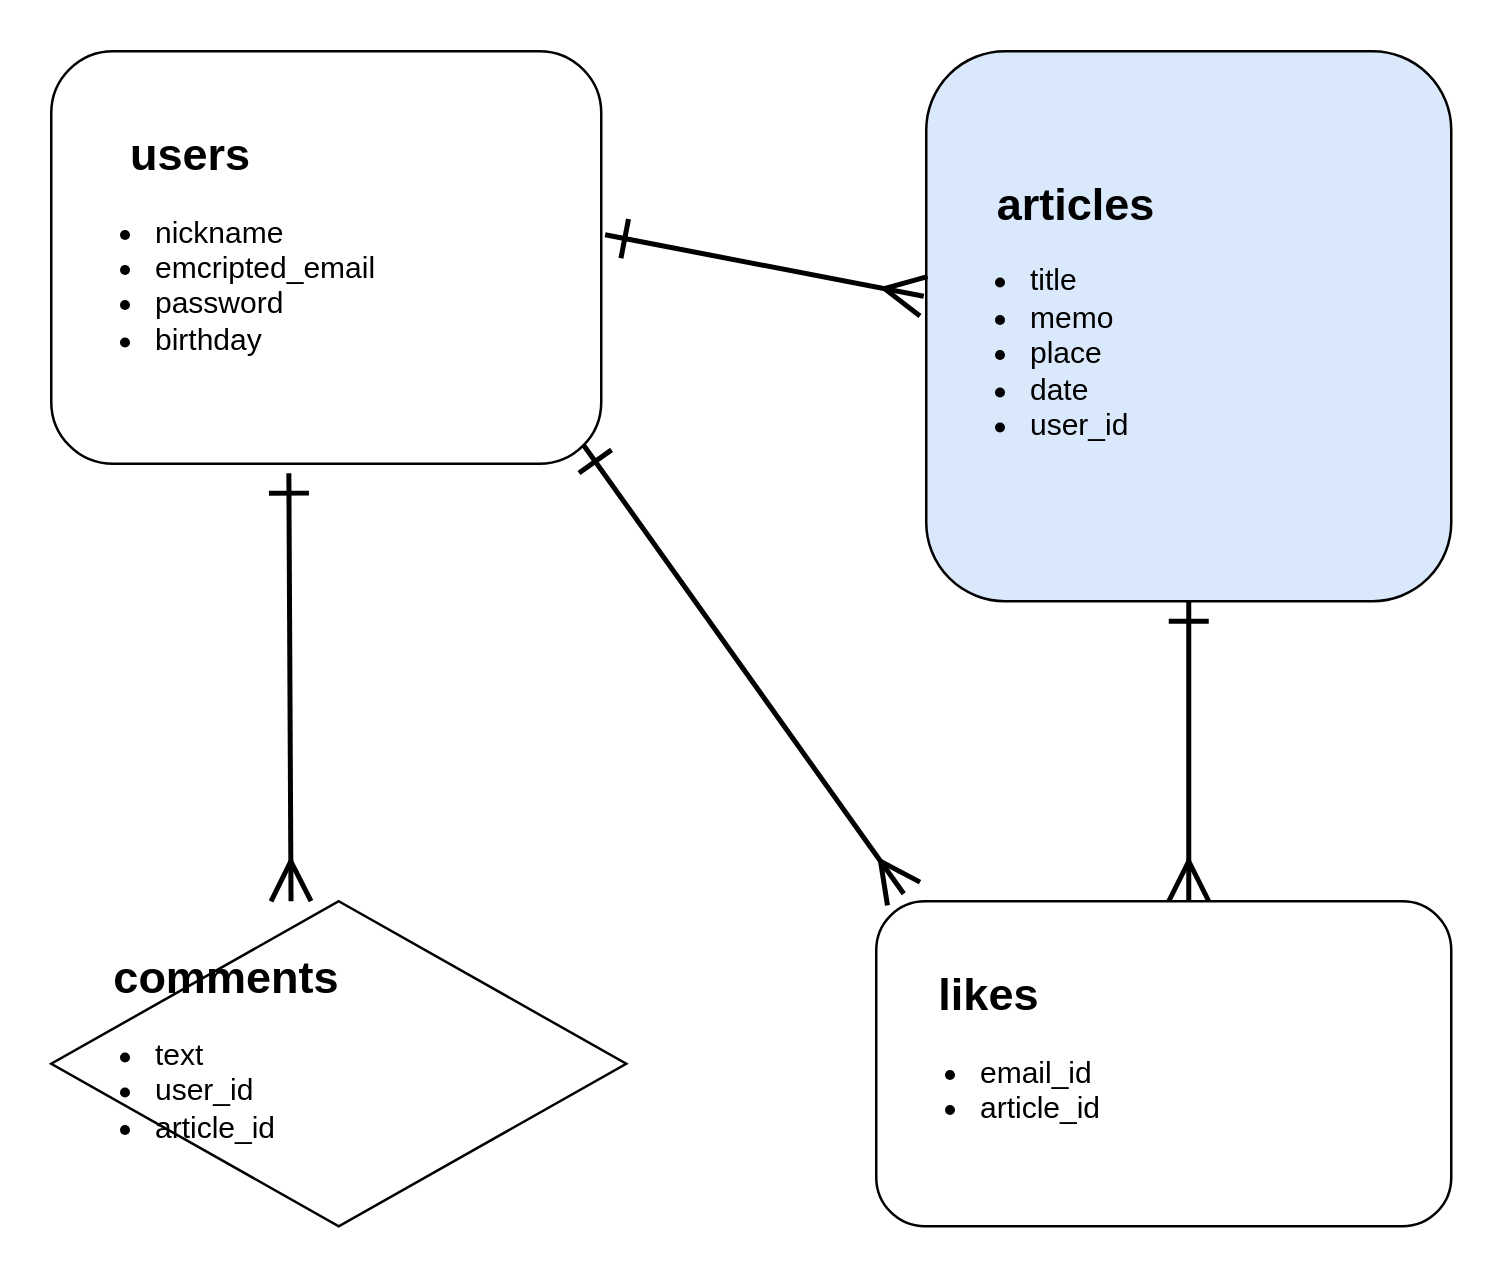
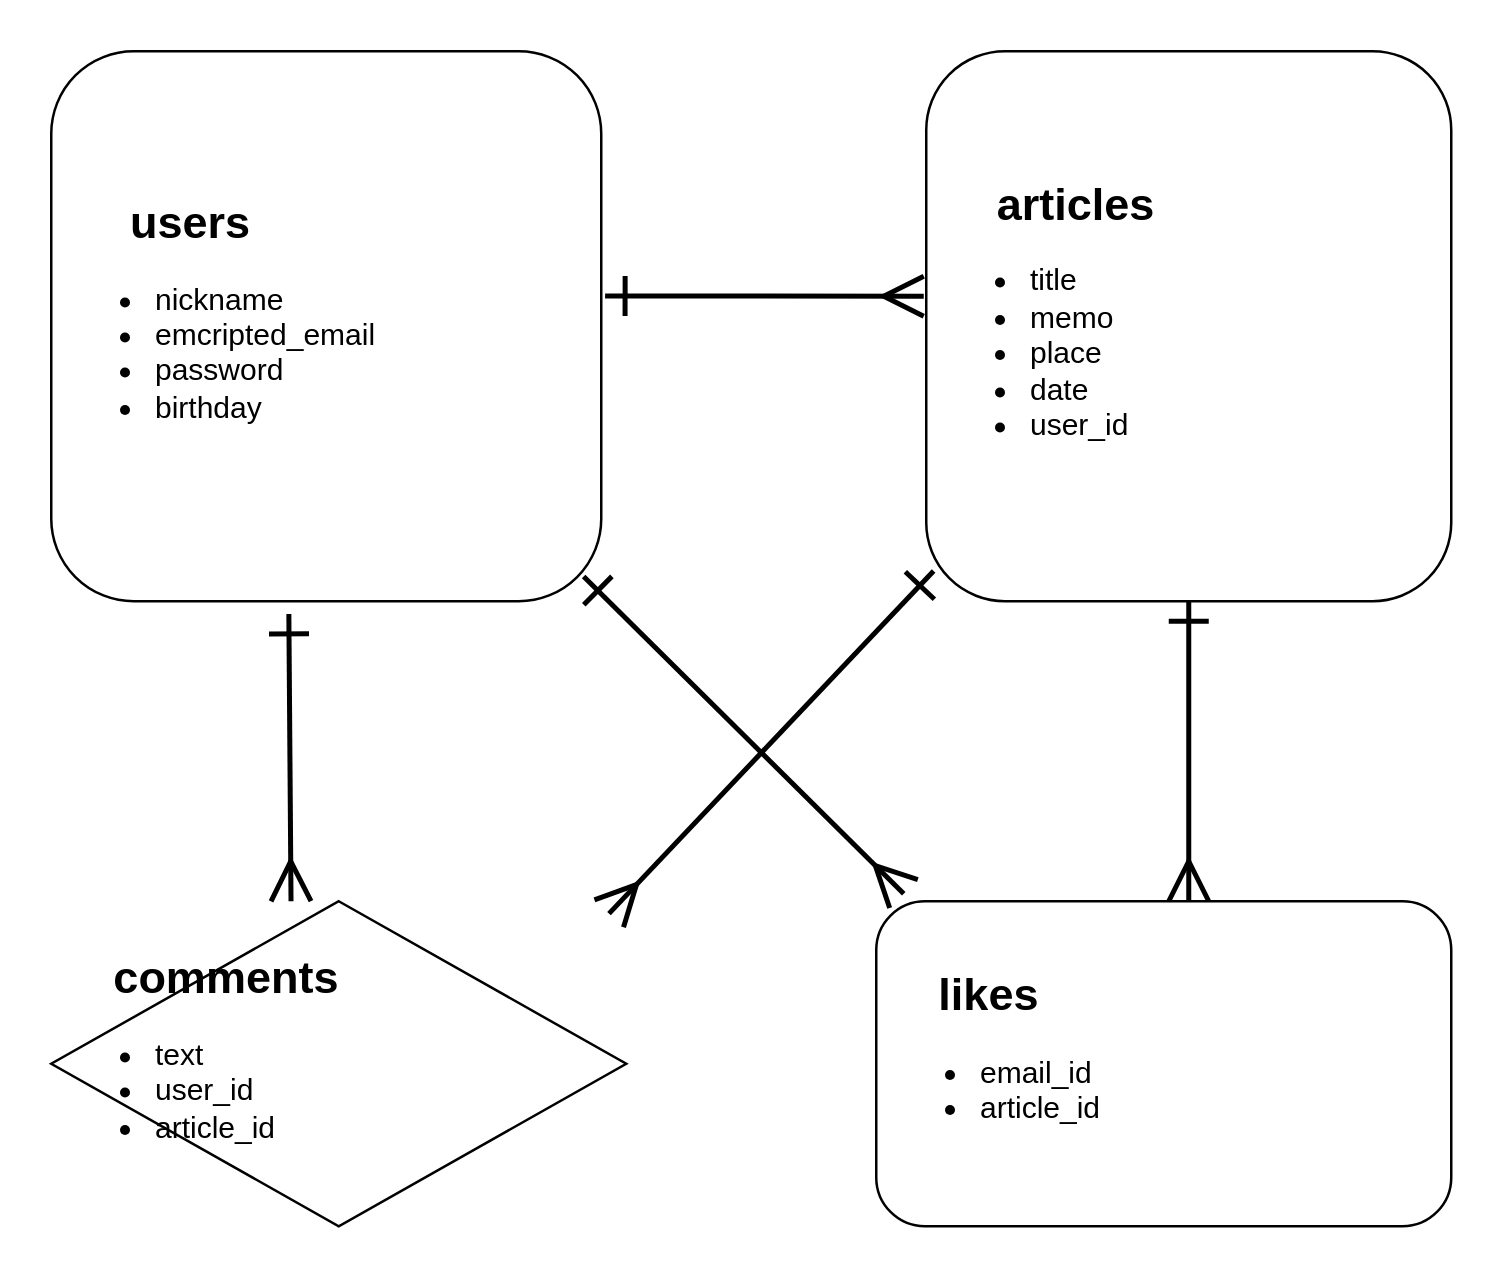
node "users nickname emcripted_email password birthday": size 550x413 -> 550x550
node "articles title memo place date user_id": fillcolor #dae8fc -> #ffffff
edge "articles title memo place date user_id" -- "comments text user_id article_id": added
